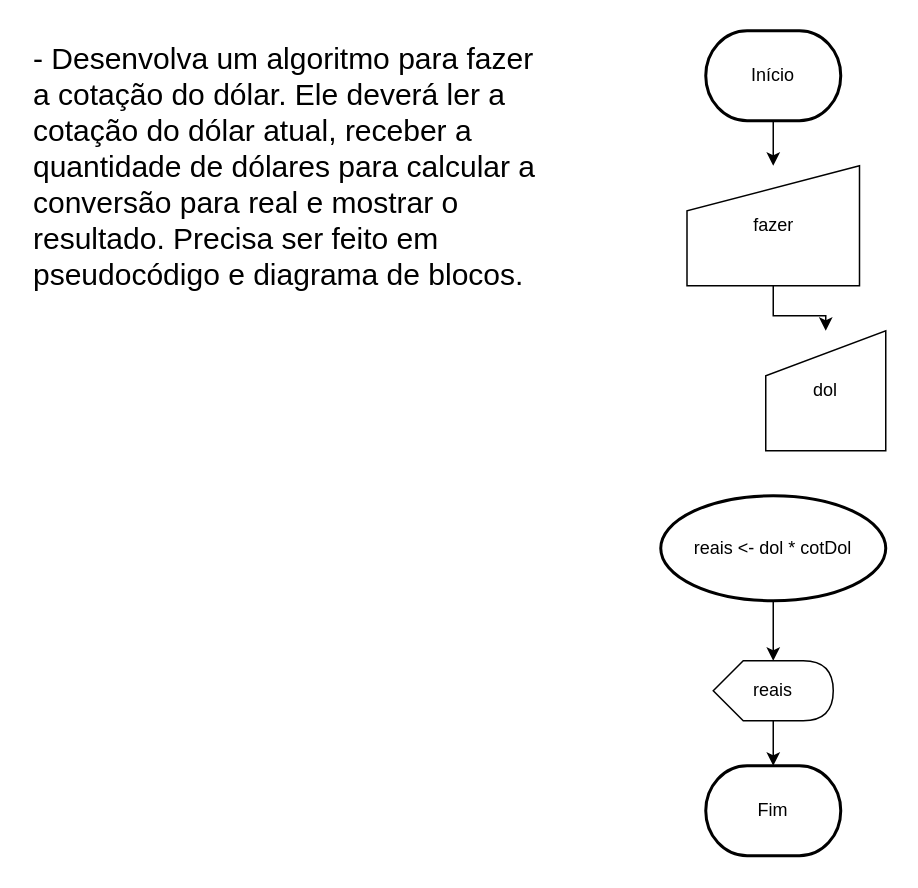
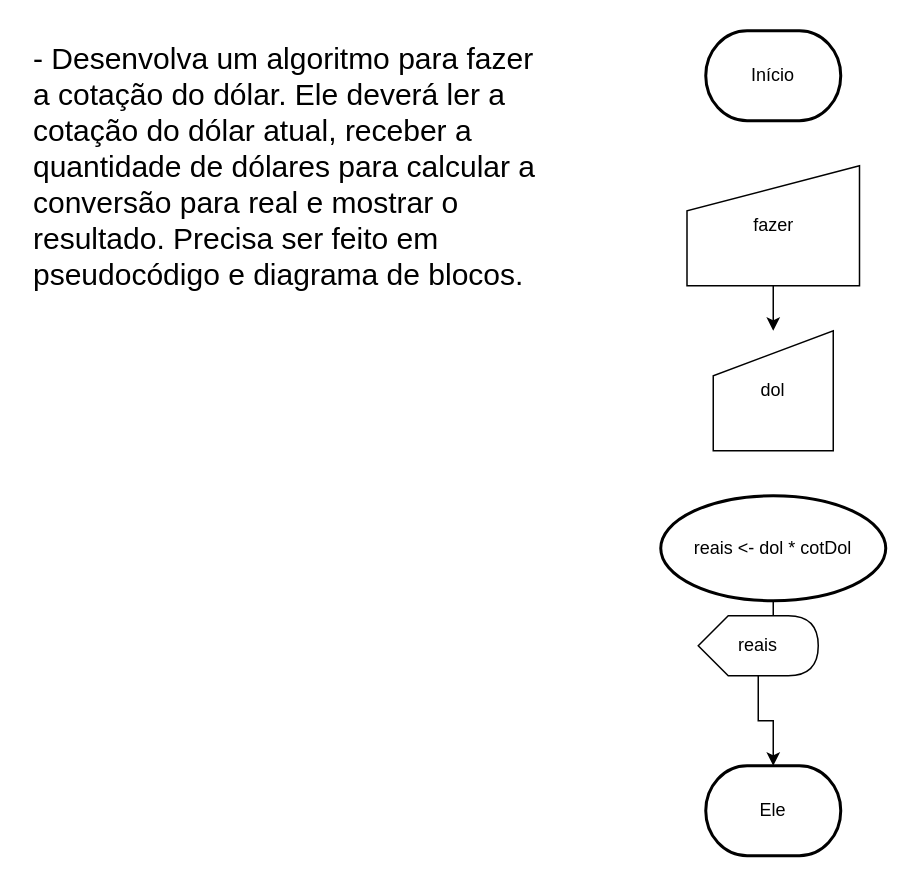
edge "Início" -> "fazer": removed
node "dol": moved (826, 391) -> (773, 391)
node "reais": moved (773, 691) -> (758, 646)
node "Fim": label "Fim" -> "Ele"
